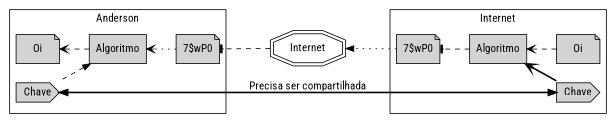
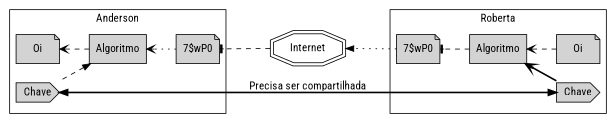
cluster "Internet": label "Internet" -> "Roberta"
